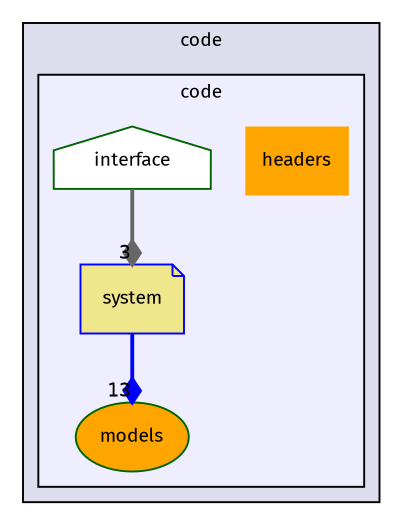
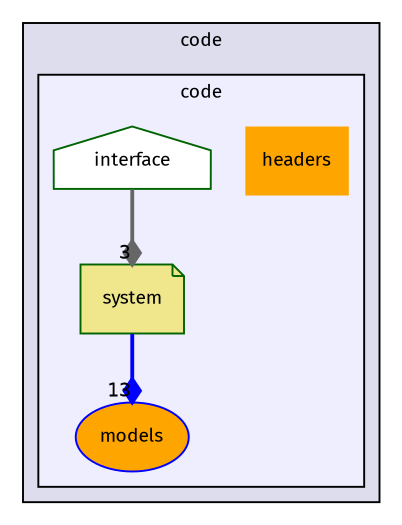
node "system": color blue -> darkgreen
node "models": color darkgreen -> blue
